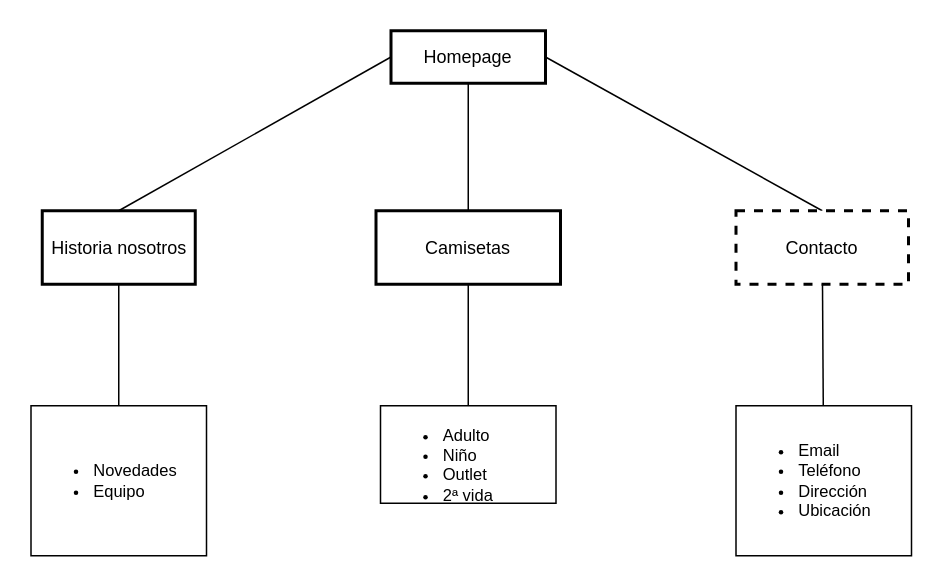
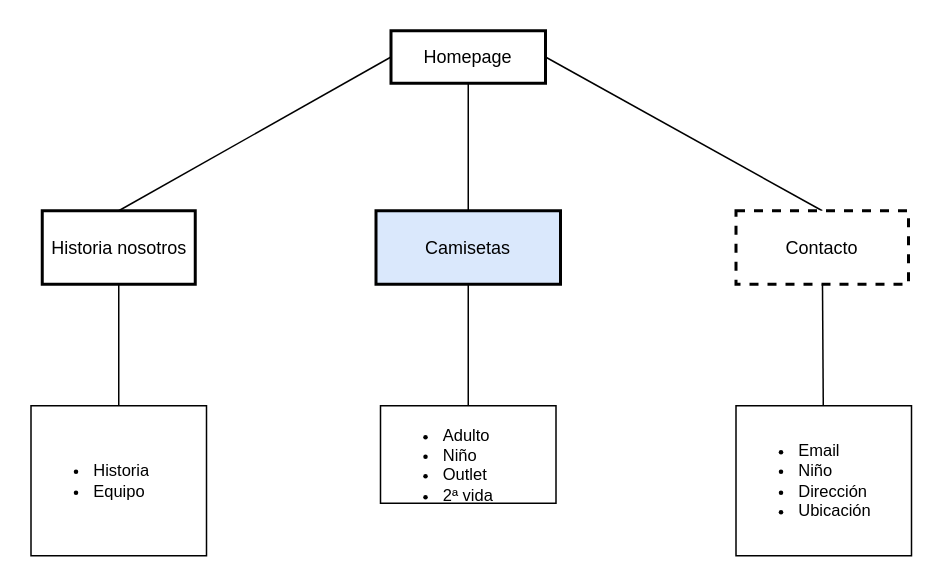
node "Camisetas": fillcolor #ffffff -> #dae8fc
node "Novedades Equipo": label "Novedades Equipo" -> "Historia Equipo"
node "Email Teléfono Dirección Ubicación": label "Email Teléfono Dirección Ubicación" -> "Email Niño Dirección Ubicación"
